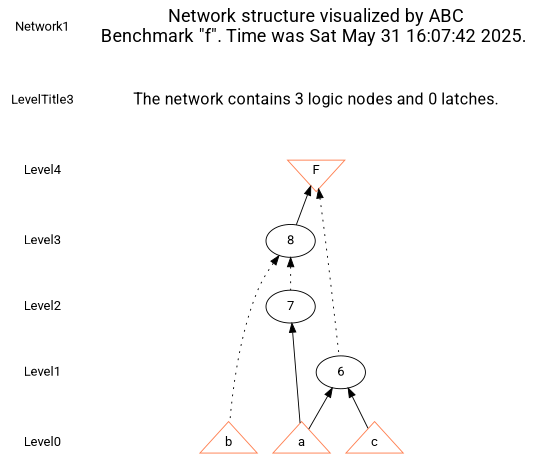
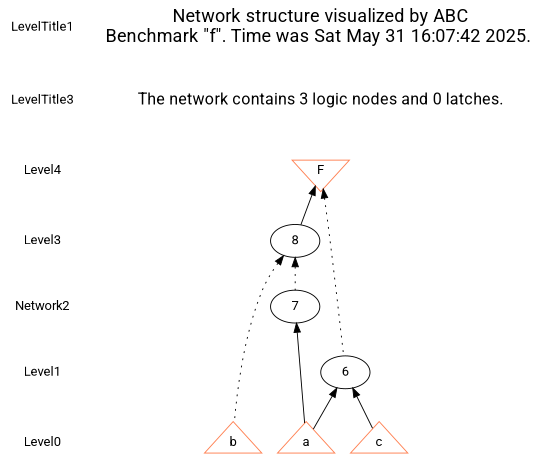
node "Network1": label "Network1" -> "LevelTitle1"
node "Level2": label "Level2" -> "Network2"
